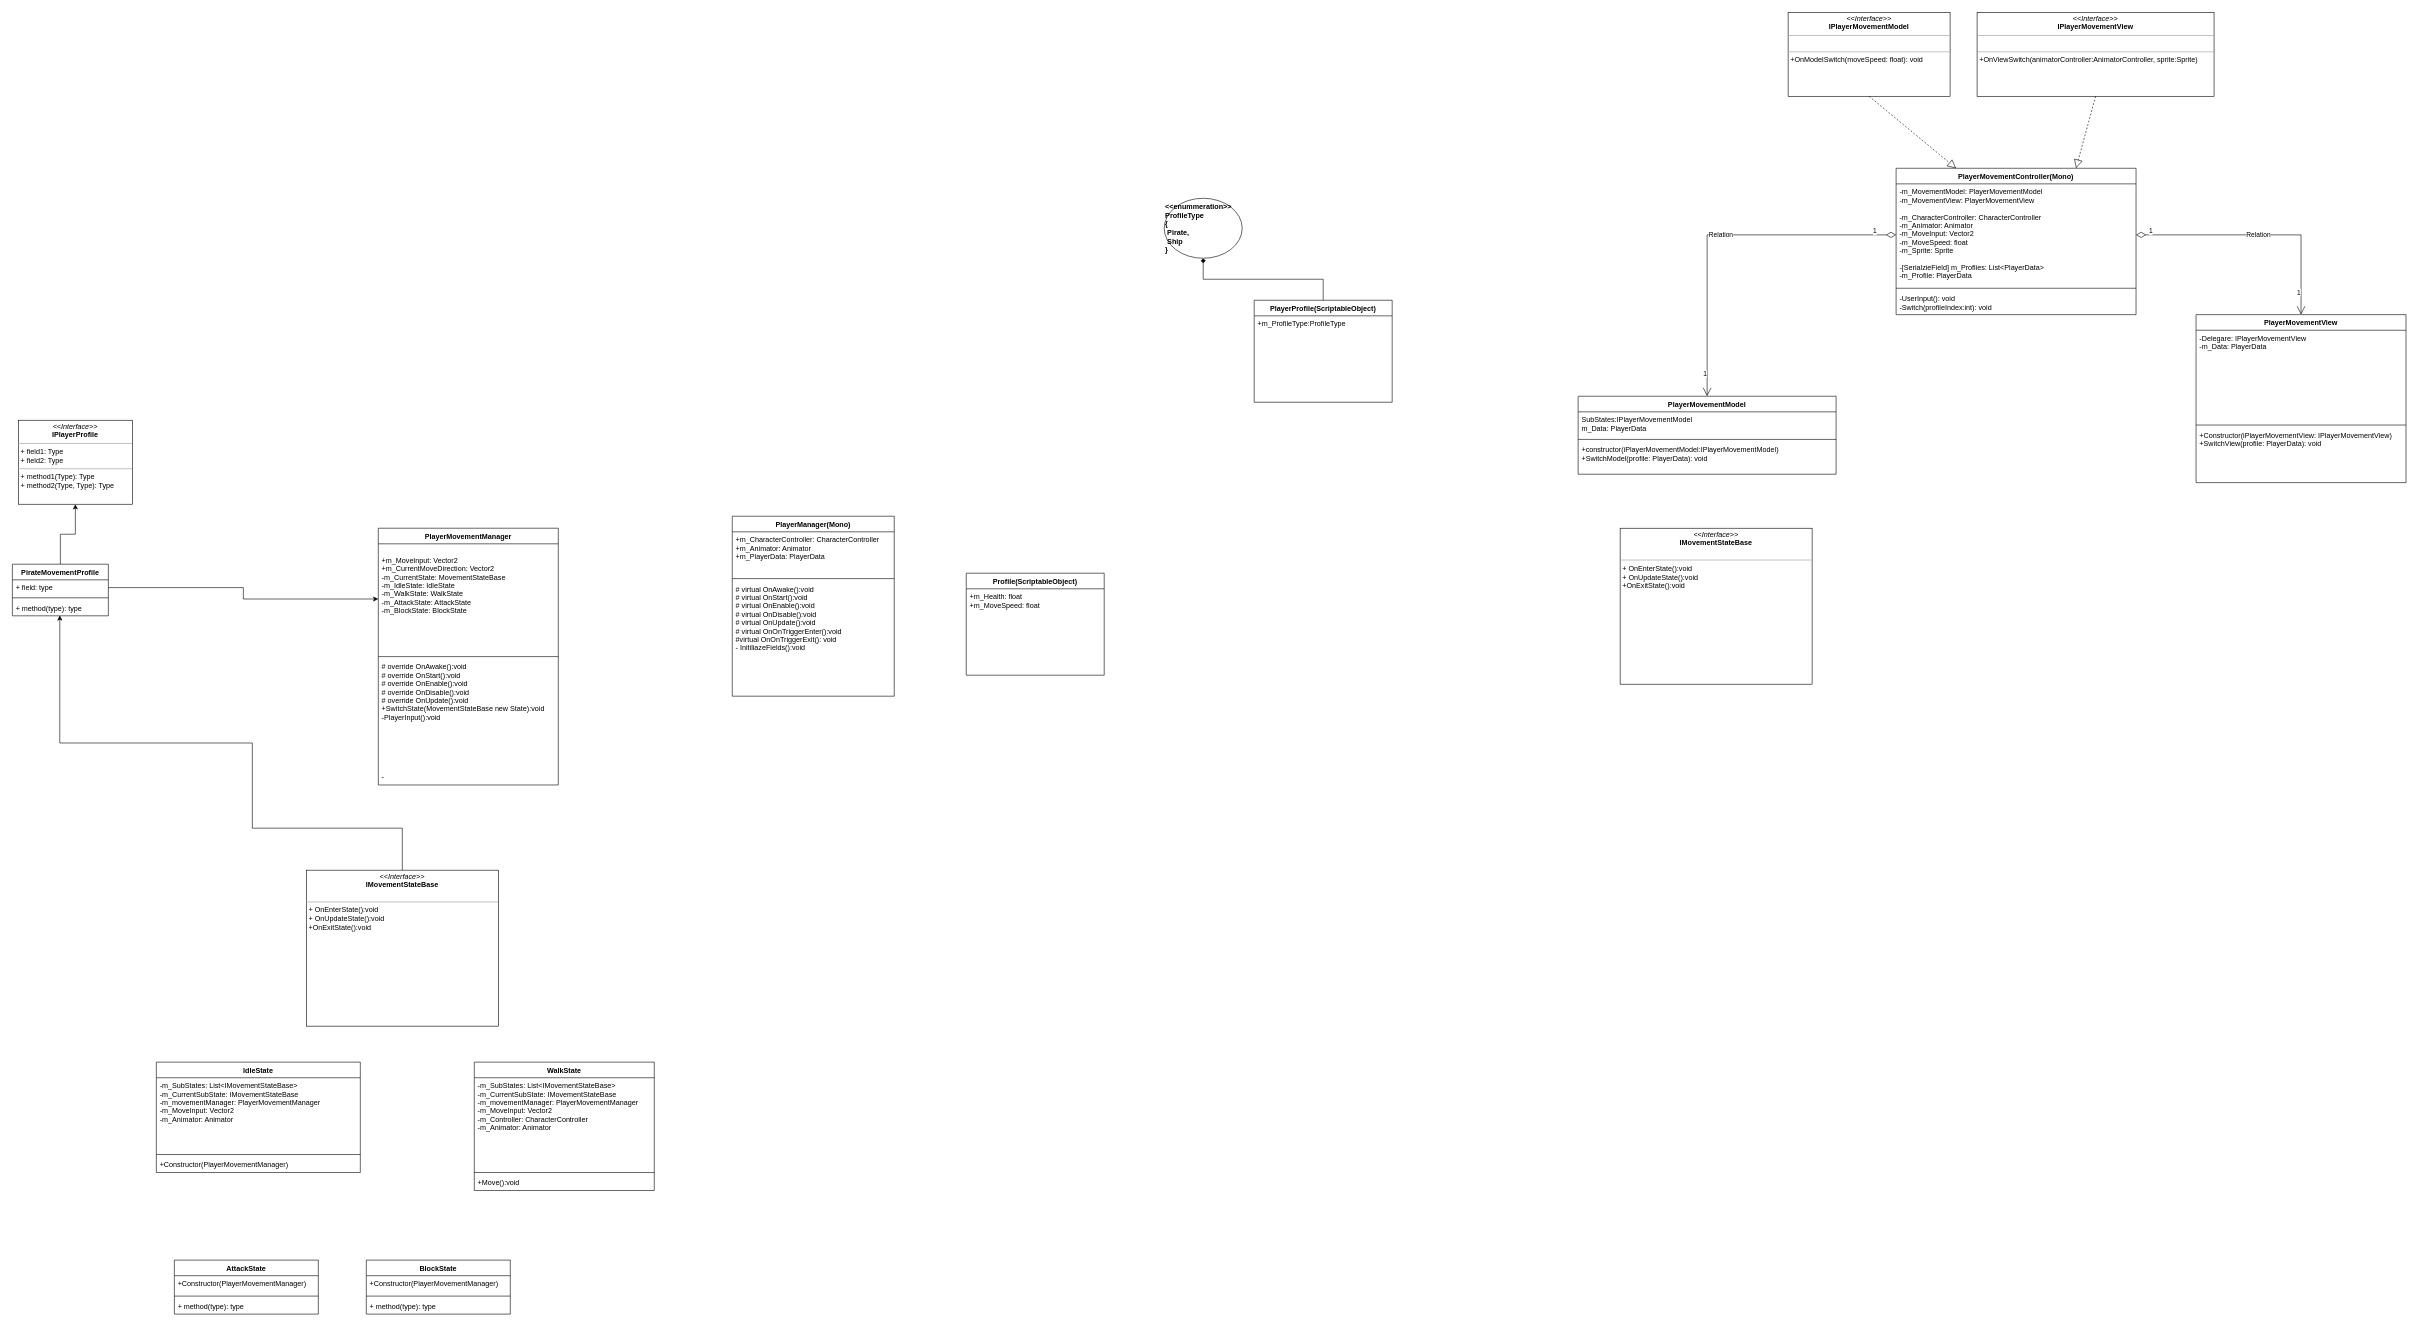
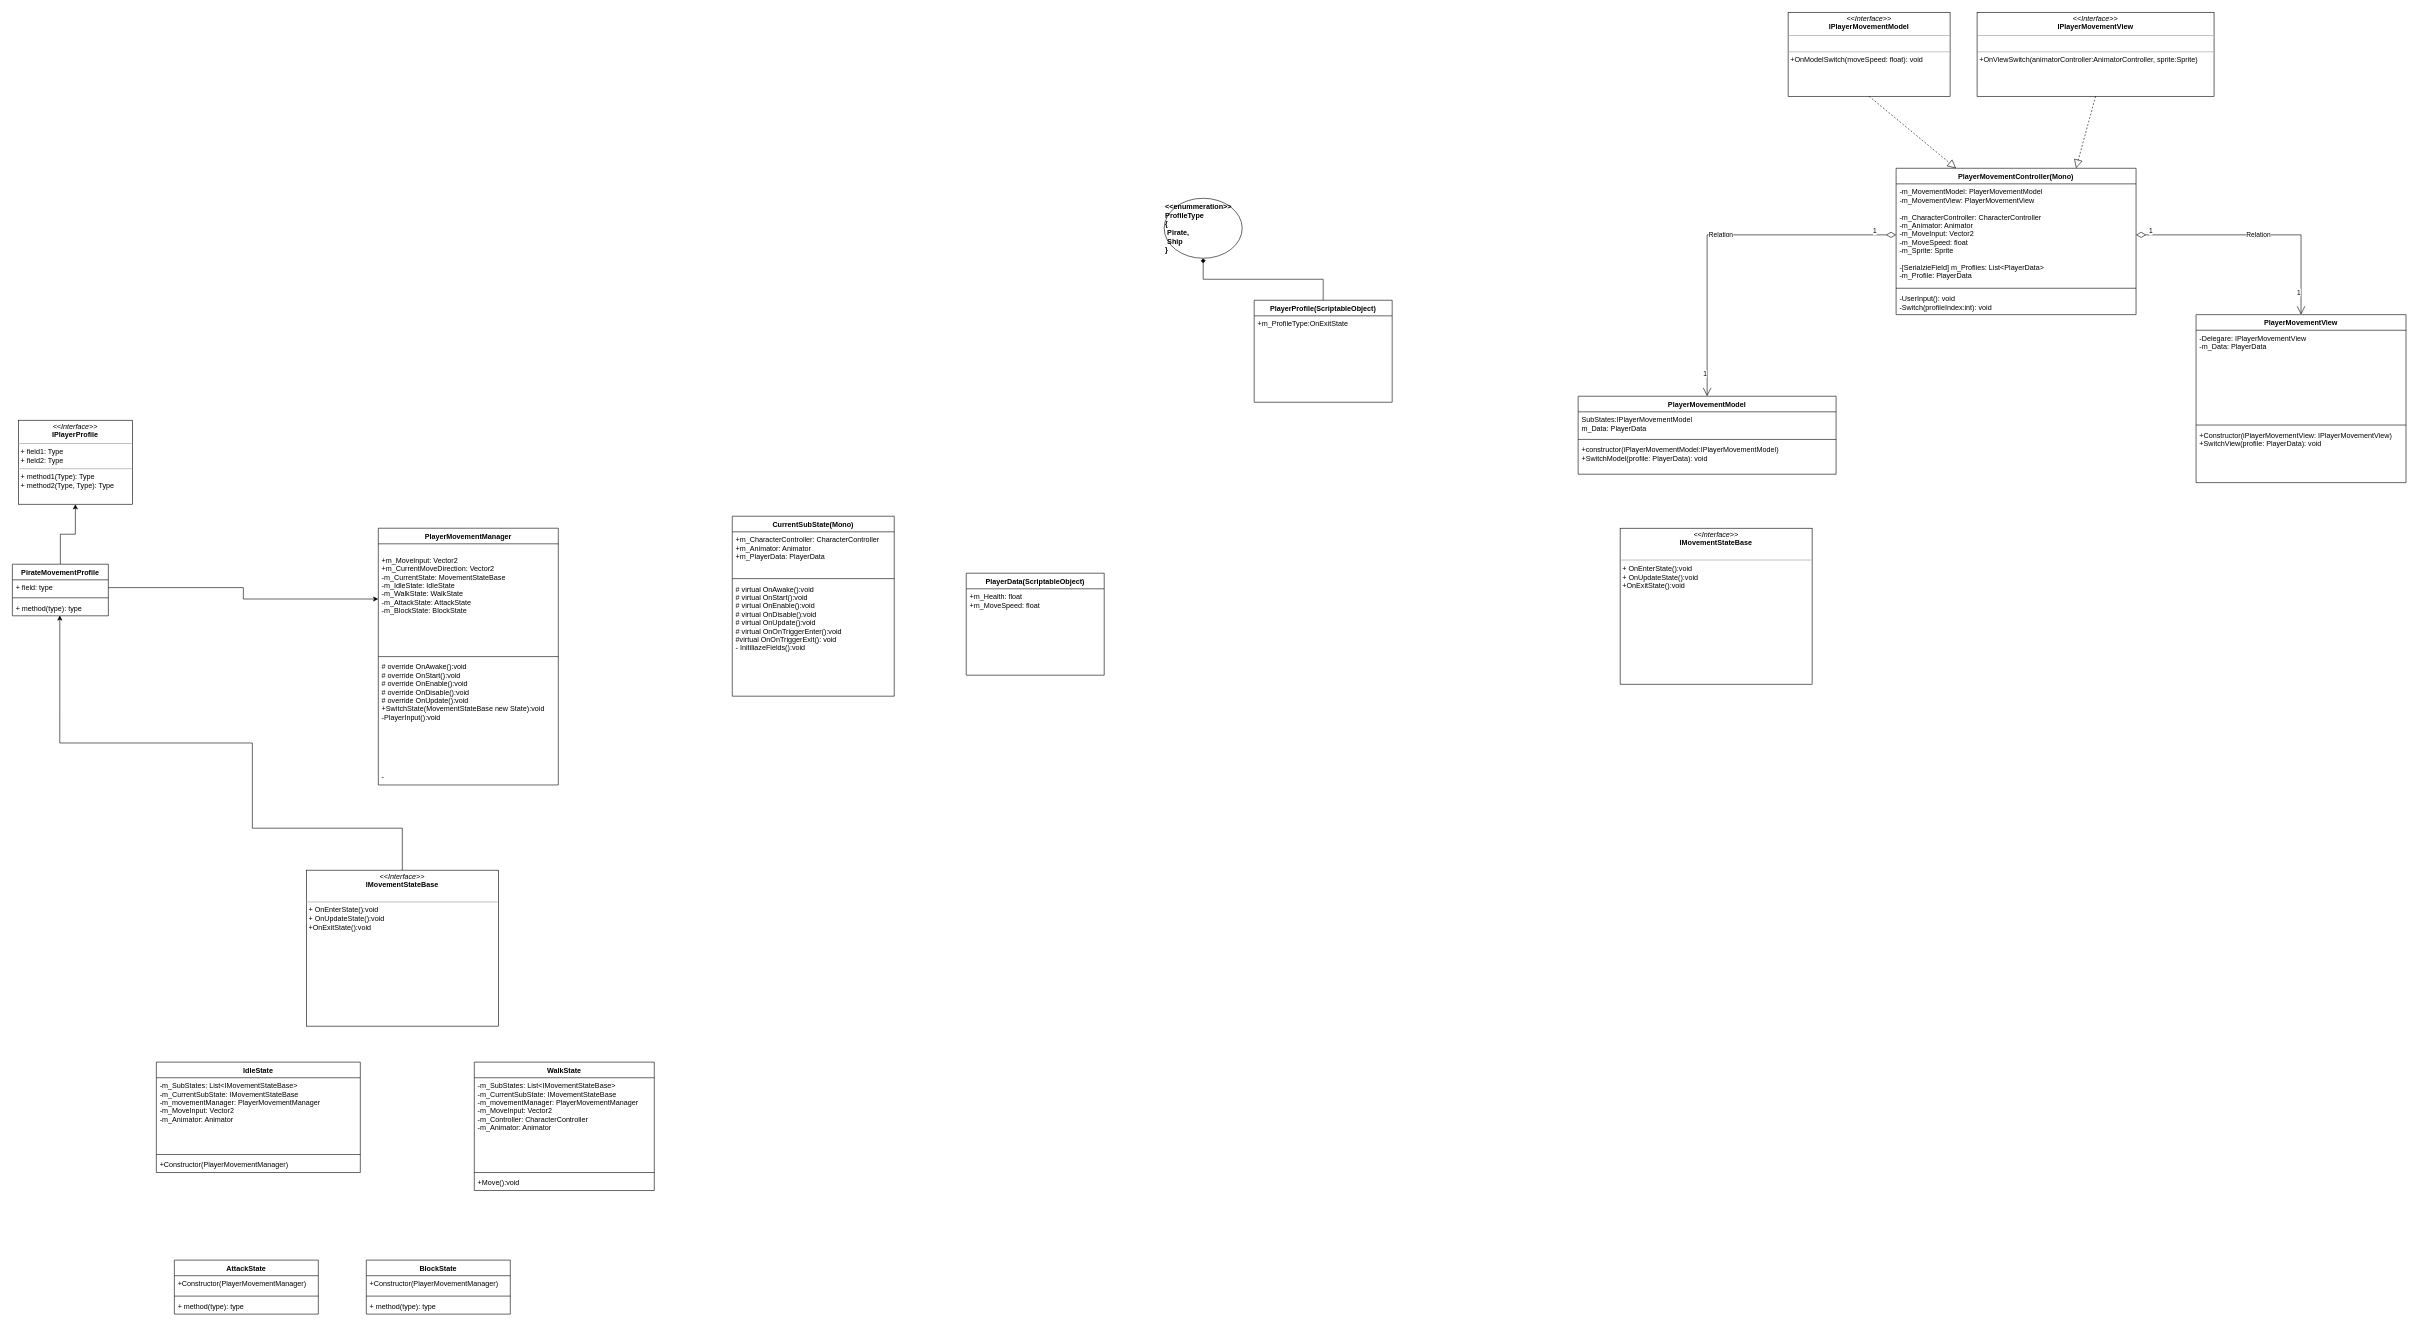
node "+m_ProfileType:ProfileType": label "+m_ProfileType:ProfileType" -> "+m_ProfileType:OnExitState"
node "PlayerManager(Mono)": label "PlayerManager(Mono)" -> "CurrentSubState(Mono)"
node "Profile(ScriptableObject)": label "Profile(ScriptableObject)" -> "PlayerData(ScriptableObject)"
